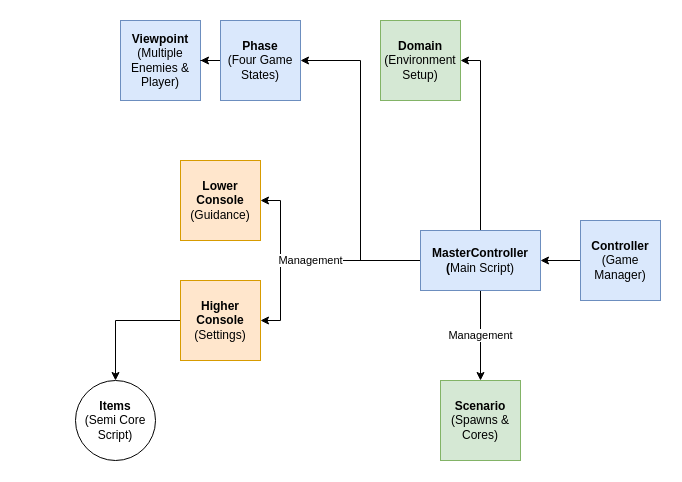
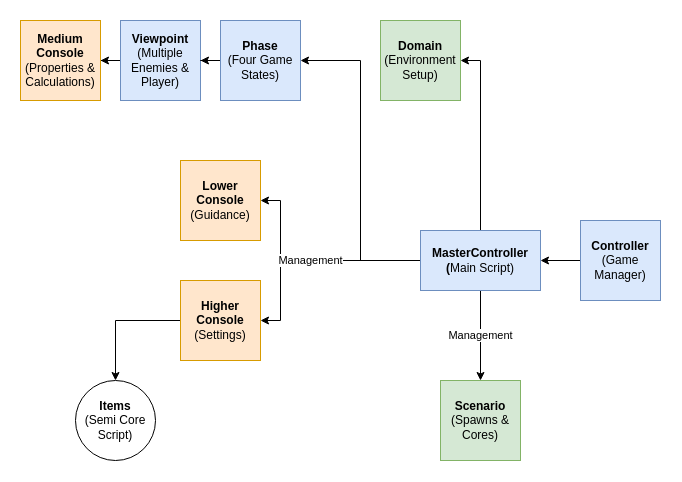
node "Medium Console (Properties & Calculations)": added
edge "Viewpoint (Multiple Enemies & Player)" -> "Medium Console (Properties & Calculations)": added
